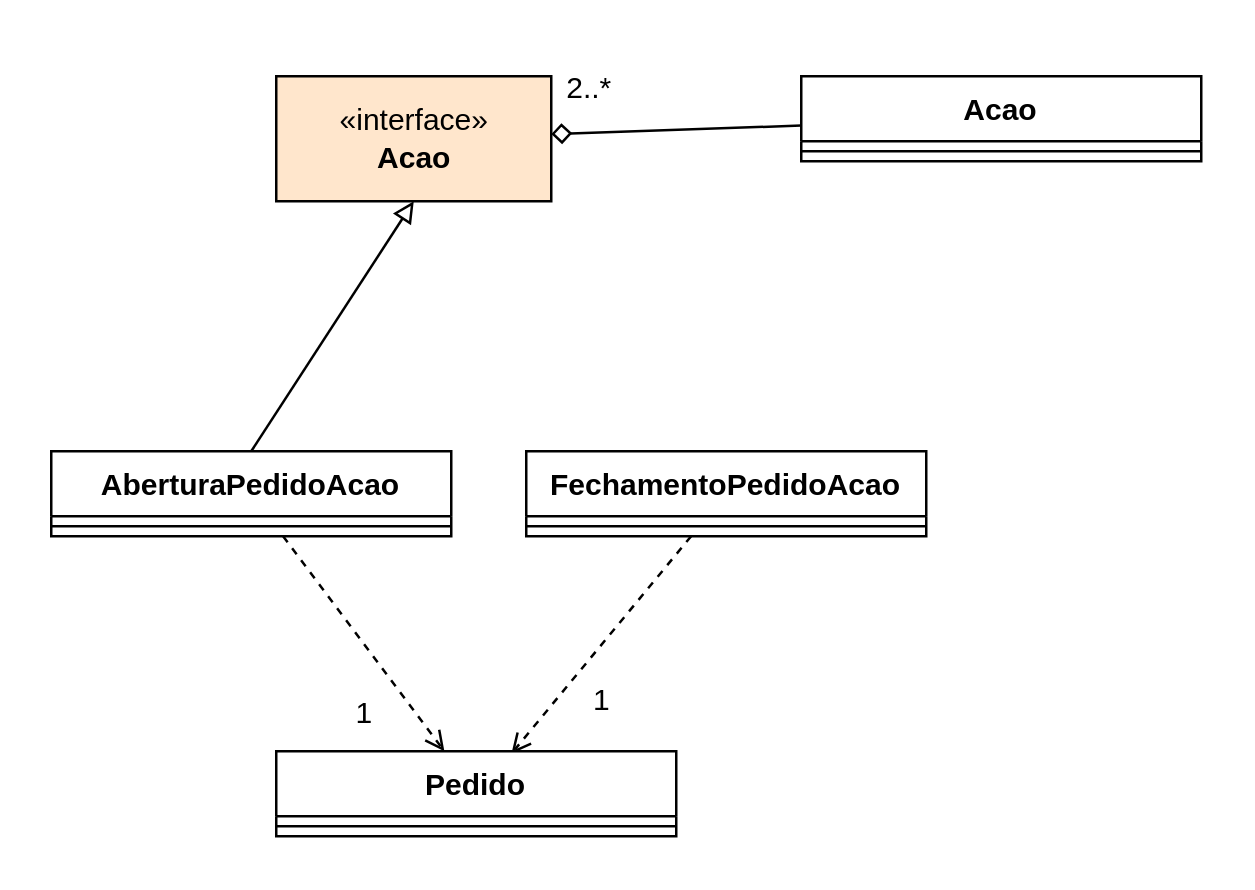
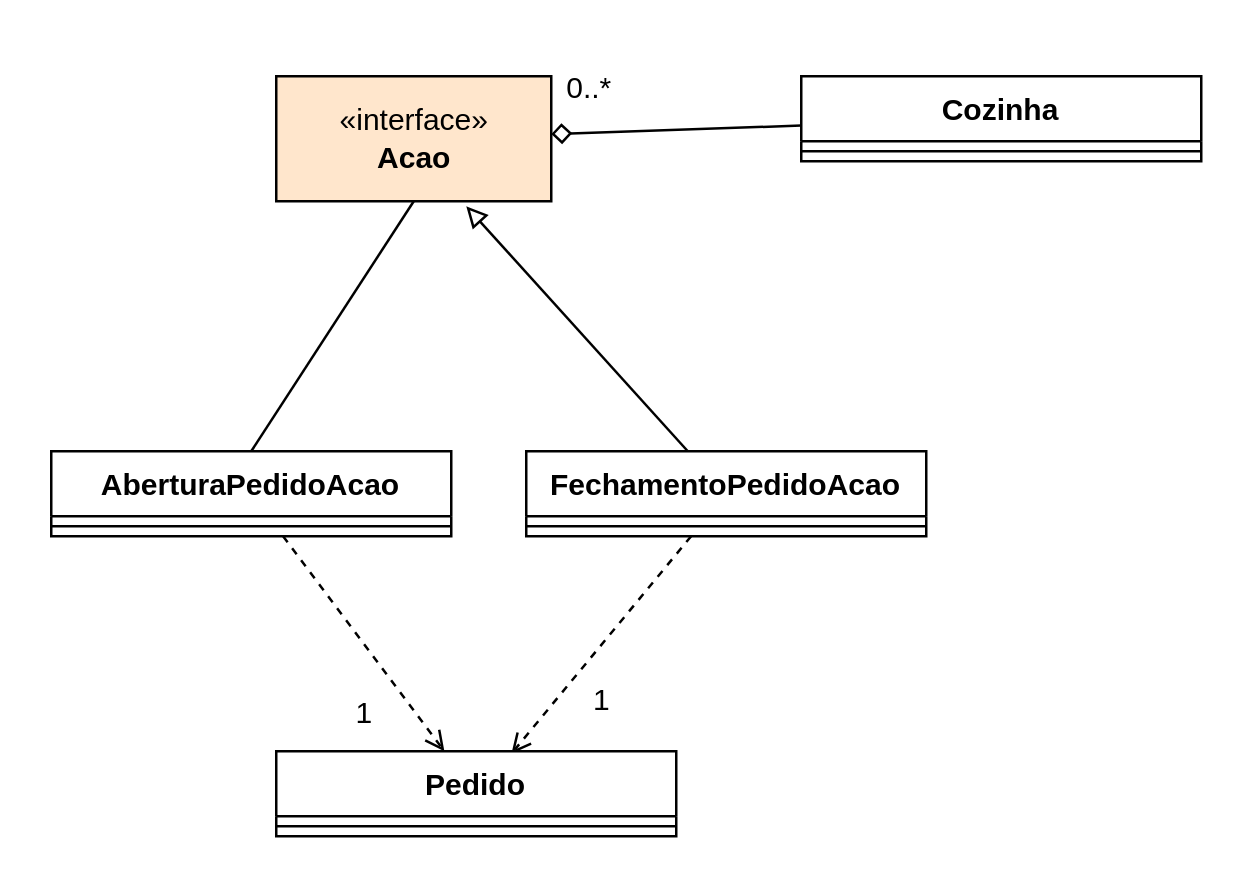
node "2..*": label "2..*" -> "0..*"
node "Acao": label "Acao" -> "Cozinha"
edge "AberturaPedidoAcao" -> "«interface» Acao": arrowhead block -> none
edge "FechamentoPedidoAcao" -> "«interface» Acao": added
